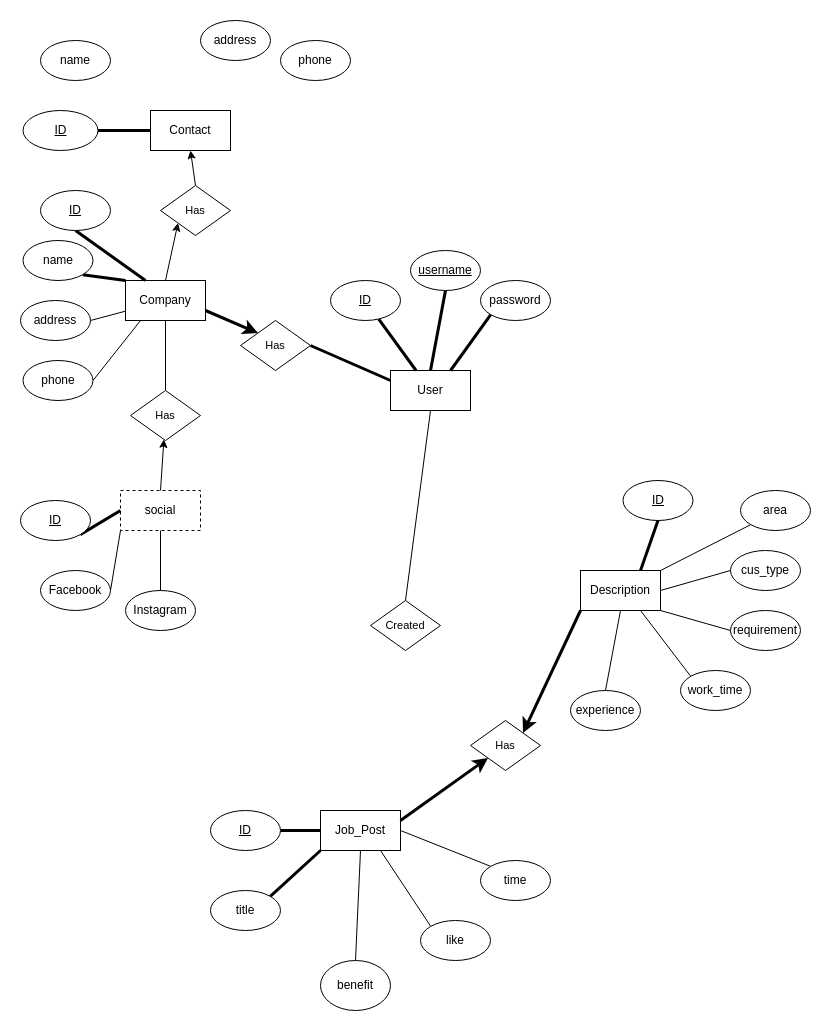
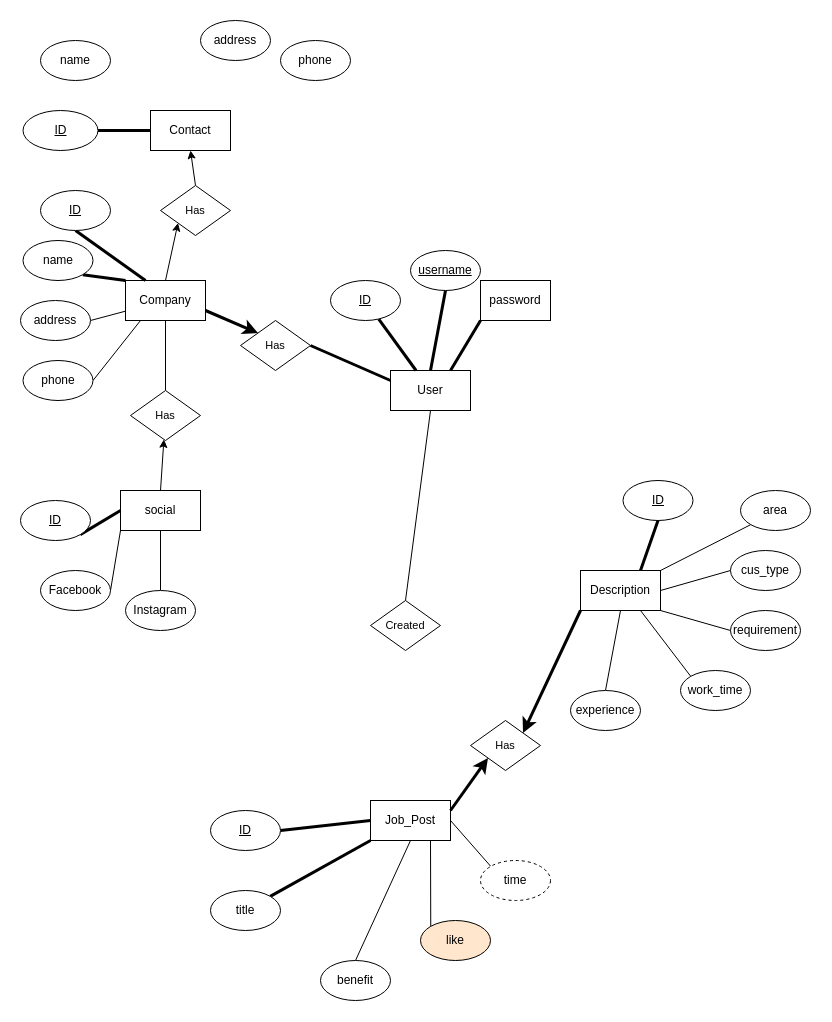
node "password": shape ellipse -> rectangle
node "social": style dashed -> solid
node "Job_Post": moved (361, 831) -> (411, 821)
node "time": style solid -> dashed
node "like": fillcolor #ffffff -> #ffe6cc
node "benefit": size 70x50 -> 70x40
